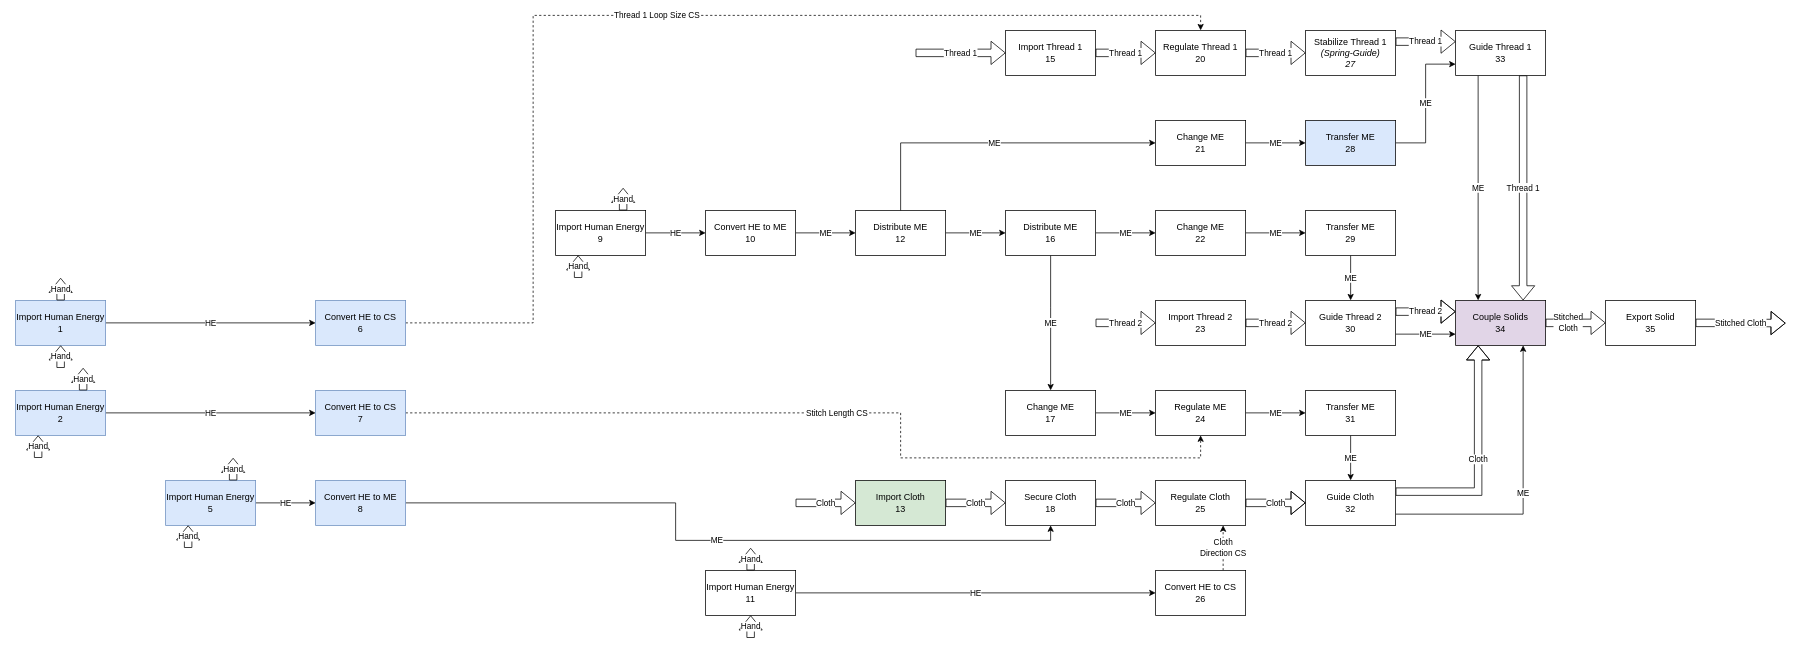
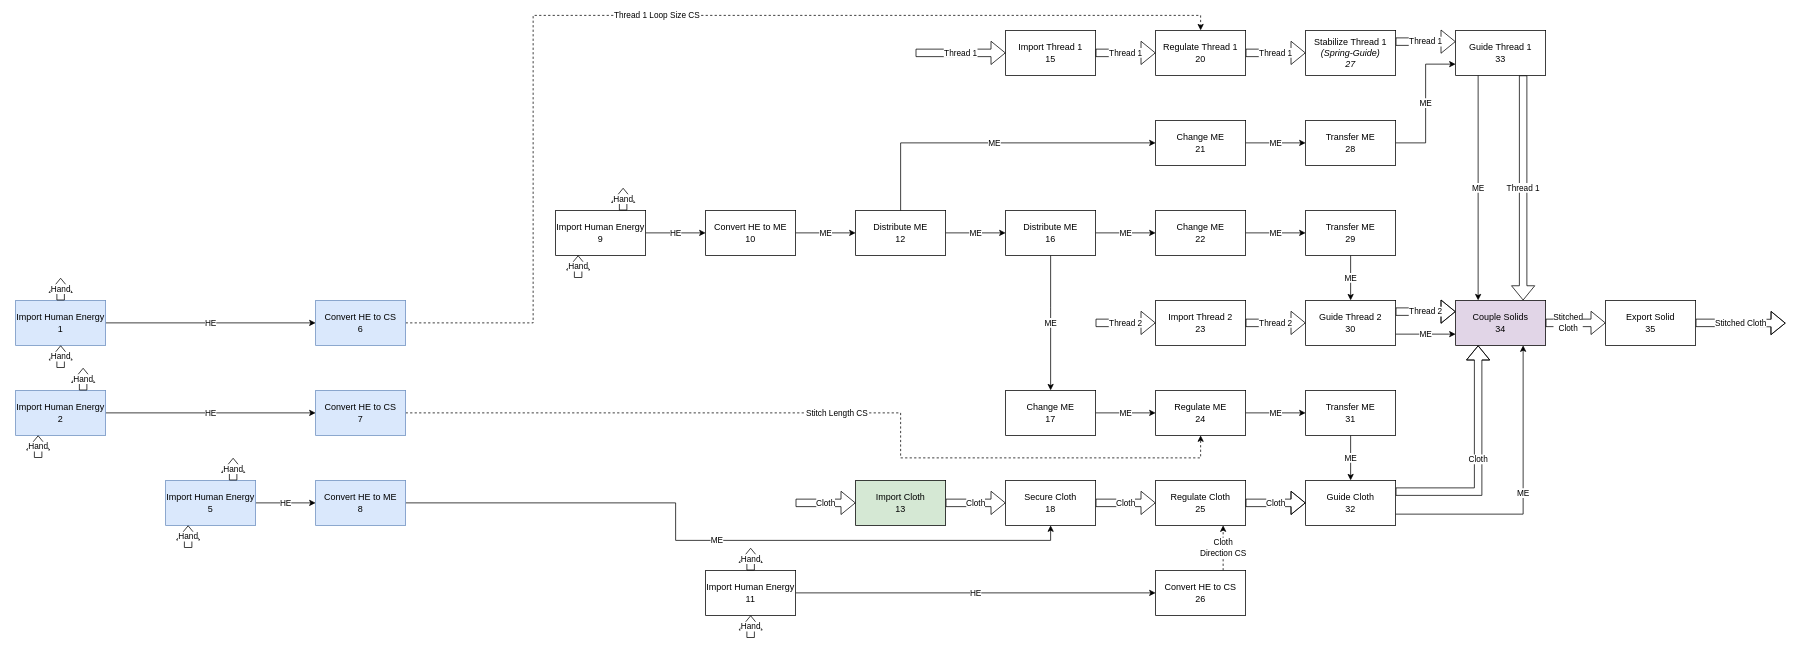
node "Transfer ME 28": fillcolor #dae8fc -> #ffffff
